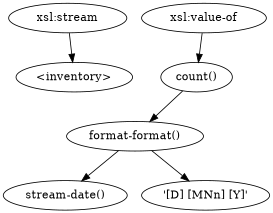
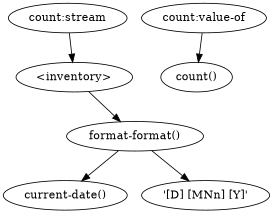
node "xsl:stream": label "xsl:stream" -> "count:stream"
node "xsl:value-of": label "xsl:value-of" -> "count:value-of"
edge "count()" -> "format-format()": now "<inventory>" -> "format-format()"
node "stream-date()": label "stream-date()" -> "current-date()"
